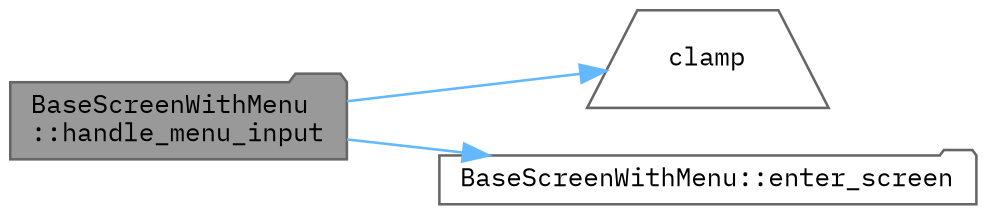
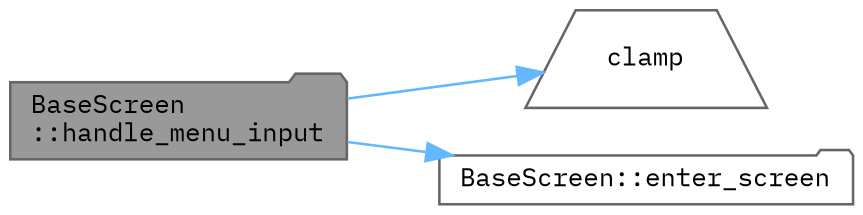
node "BaseScreenWithMenu ::handle_menu_input": label "BaseScreenWithMenu ::handle_menu_input" -> "BaseScreen ::handle_menu_input"
node "BaseScreenWithMenu::enter_screen": label "BaseScreenWithMenu::enter_screen" -> "BaseScreen::enter_screen"
